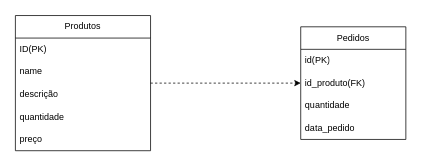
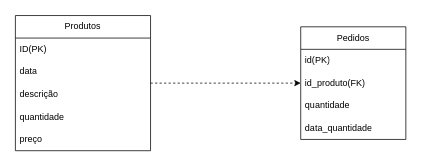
node "name": label "name" -> "data"
node "data_pedido": label "data_pedido" -> "data_quantidade"
